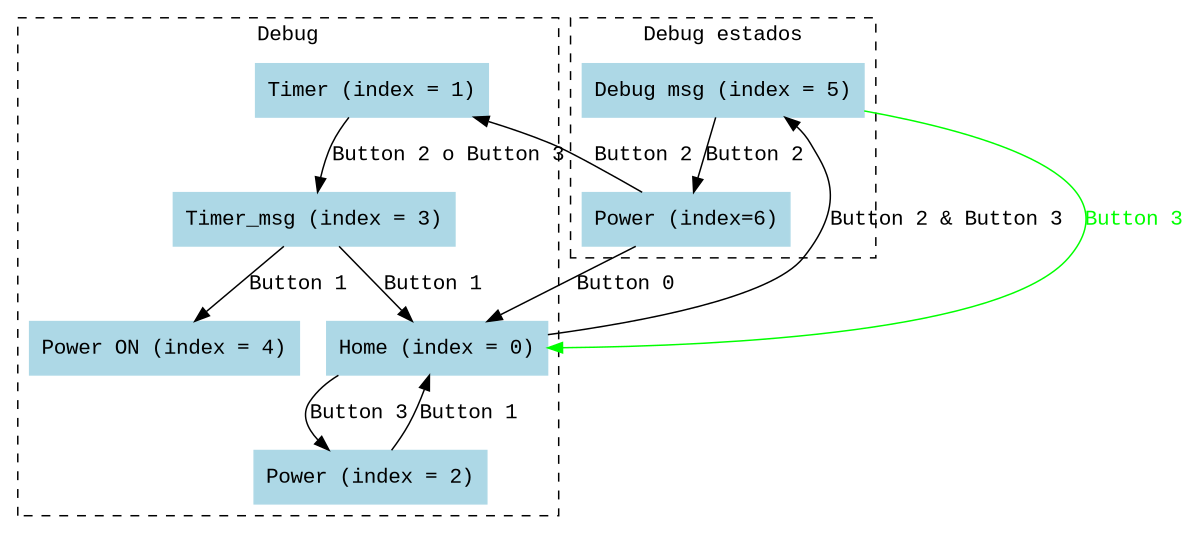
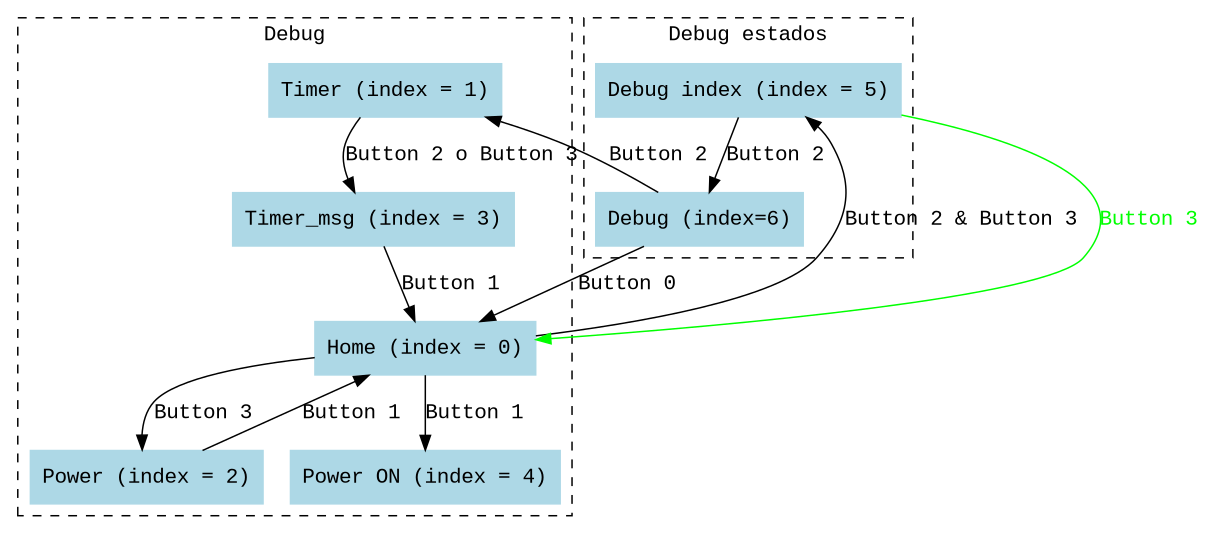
node "Debug msg (index = 5)": label "Debug msg (index = 5)" -> "Debug index (index = 5)"
node "Power (index=6)": label "Power (index=6)" -> "Debug (index=6)"
edge "Timer_msg (index = 3)" -> "Power ON (index = 4)": now "Home (index = 0)" -> "Power ON (index = 4)"
